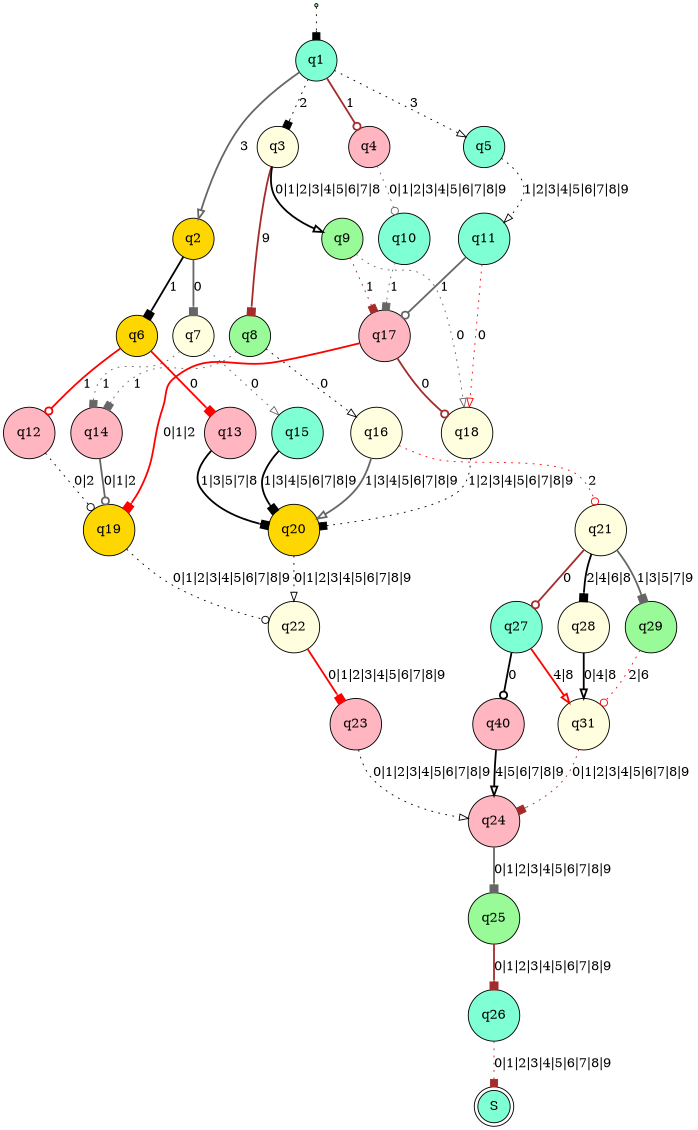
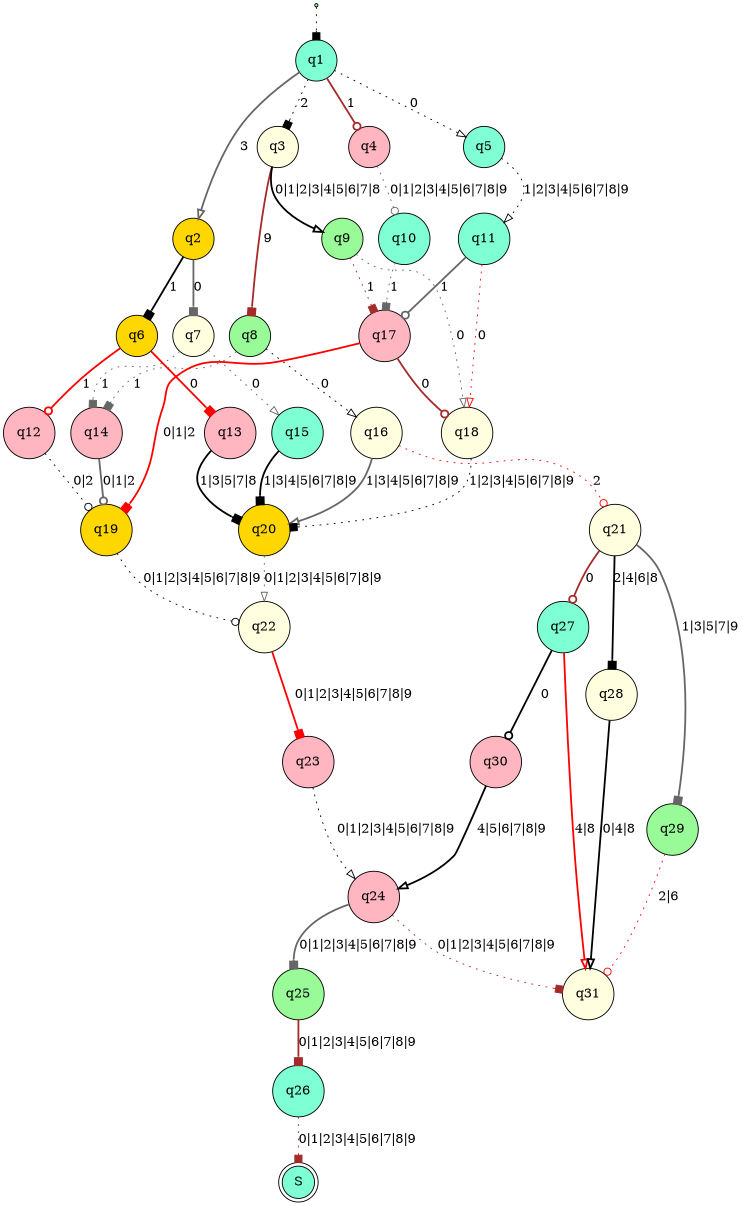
edge "q1" -> "q5": label "3" -> "0"
edge "q20" -> "q22": color black -> gray40
node "q40": label "q40" -> "q30"
edge "q31" -> "q24": reversed
